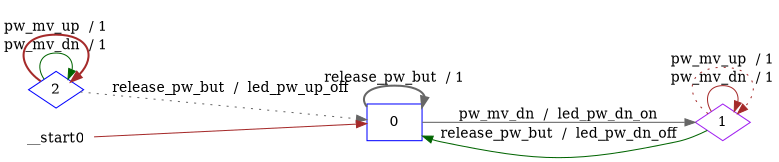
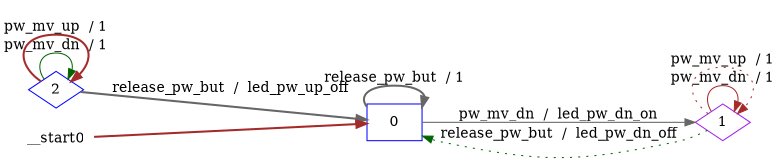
edge "2" -> "0": style dotted -> bold
edge "__start0" -> "0": style solid -> bold
edge "1" -> "0": style solid -> dotted
